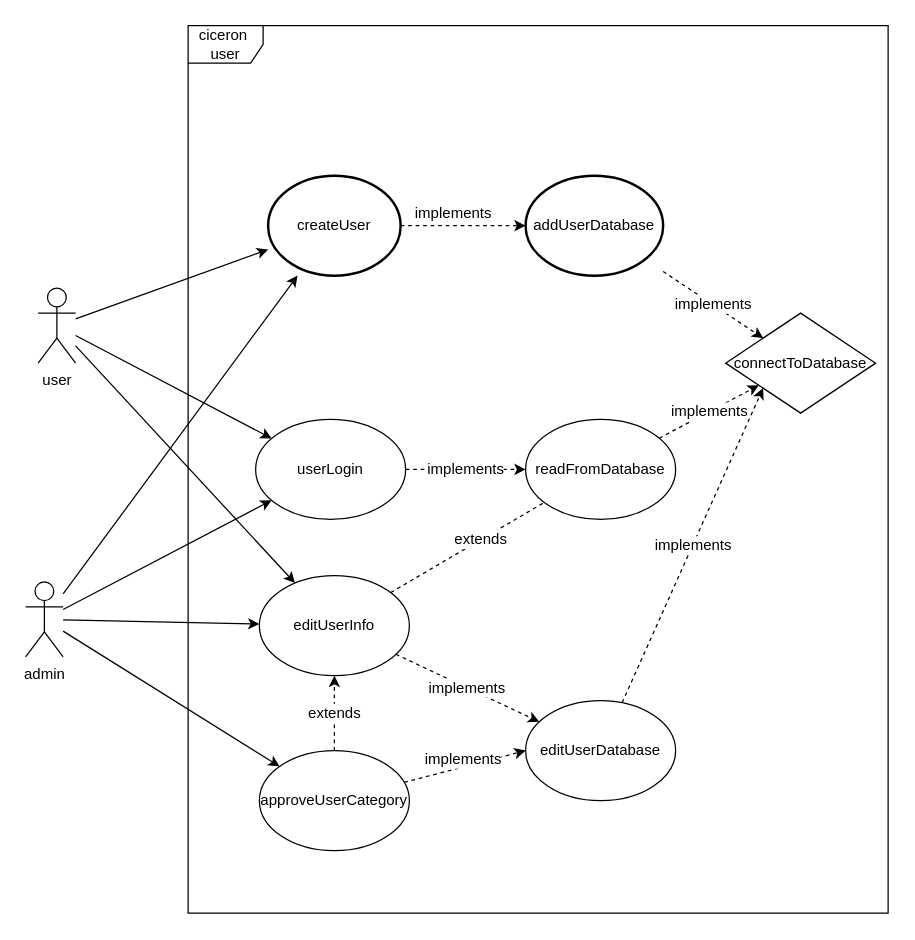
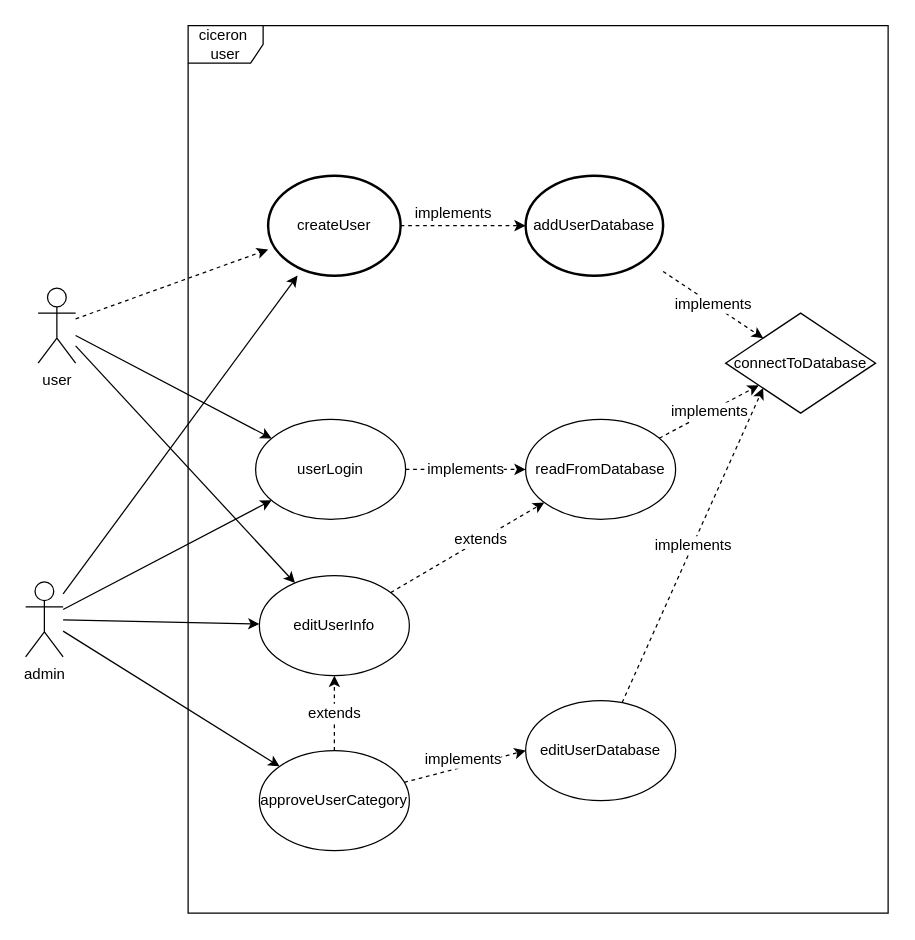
edge "user" -> "createUser": style solid -> dashed
edge "readFromDatabase" -- "editUserInfo": arrowhead none -> classic
edge "editUserInfo" -> "editUserDatabase": removed, label "implements"
